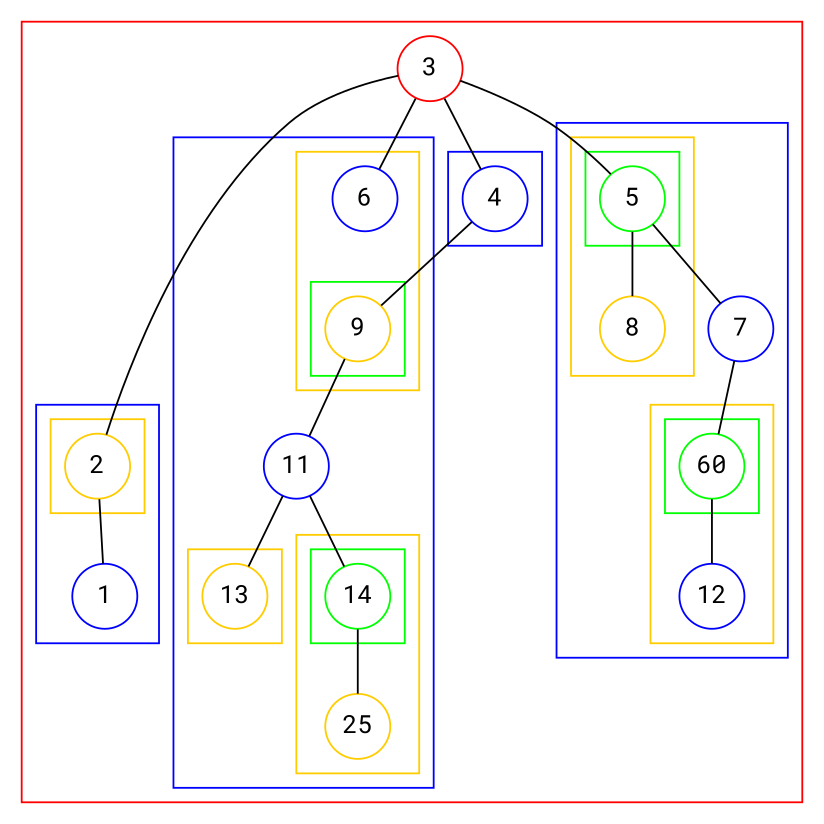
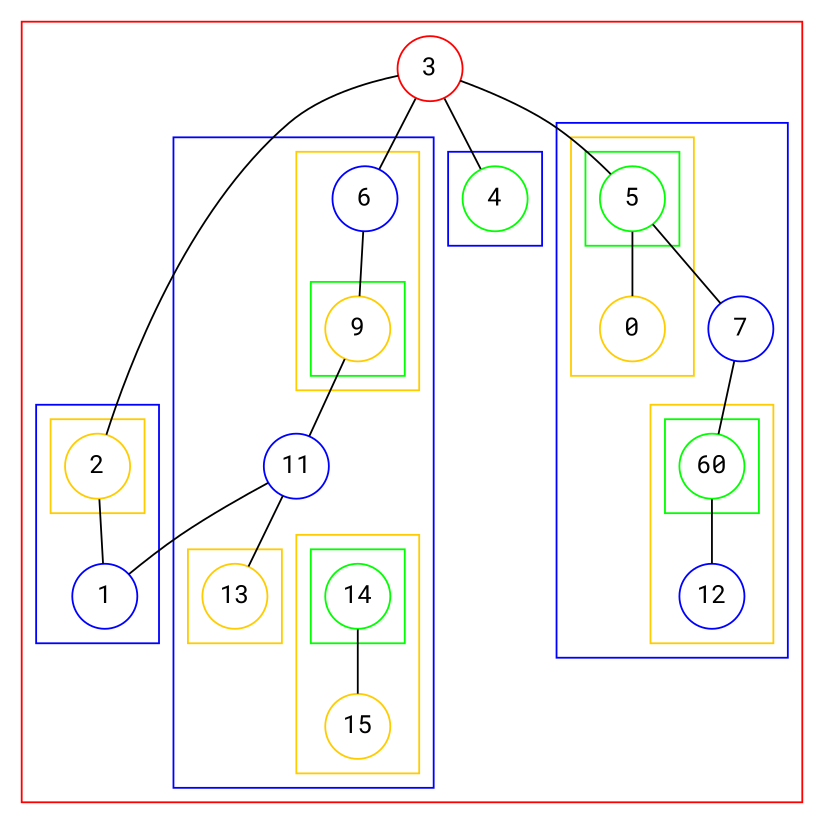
node "4": color blue -> green
edge "4" -- "9": now "6" -- "9"
node "8": label "8" -> "0"
edge "11" -- "14": now "11" -- "1"
node "25": label "25" -> "15"
